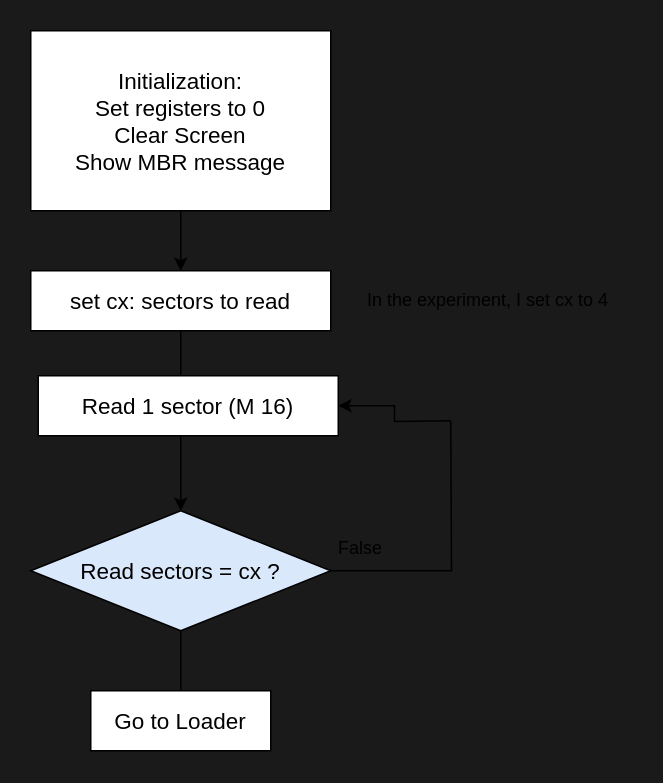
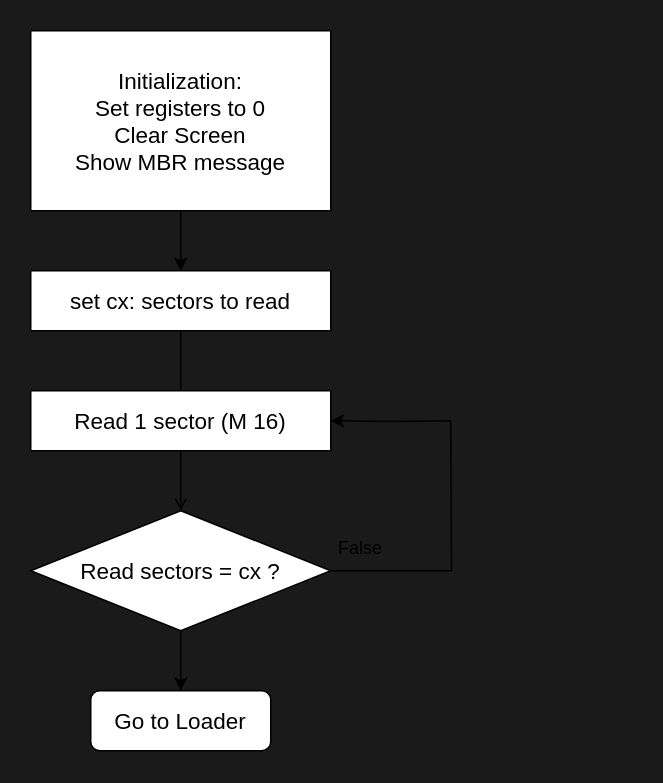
node "In the experiment, I set cx to 4": removed
node "Read 1 sector (M 16)": moved (188, 406) -> (181, 421)
edge "set cx: sectors to read" -> "Read sectors = cx ?": arrowhead classic -> open
node "Read sectors = cx ?": fillcolor #dae8fc -> #ffffff
edge "Read sectors = cx ?" -- "Go to Loader": arrowhead none -> classic
node "Go to Loader": shape rectangle -> rounded rectangle
